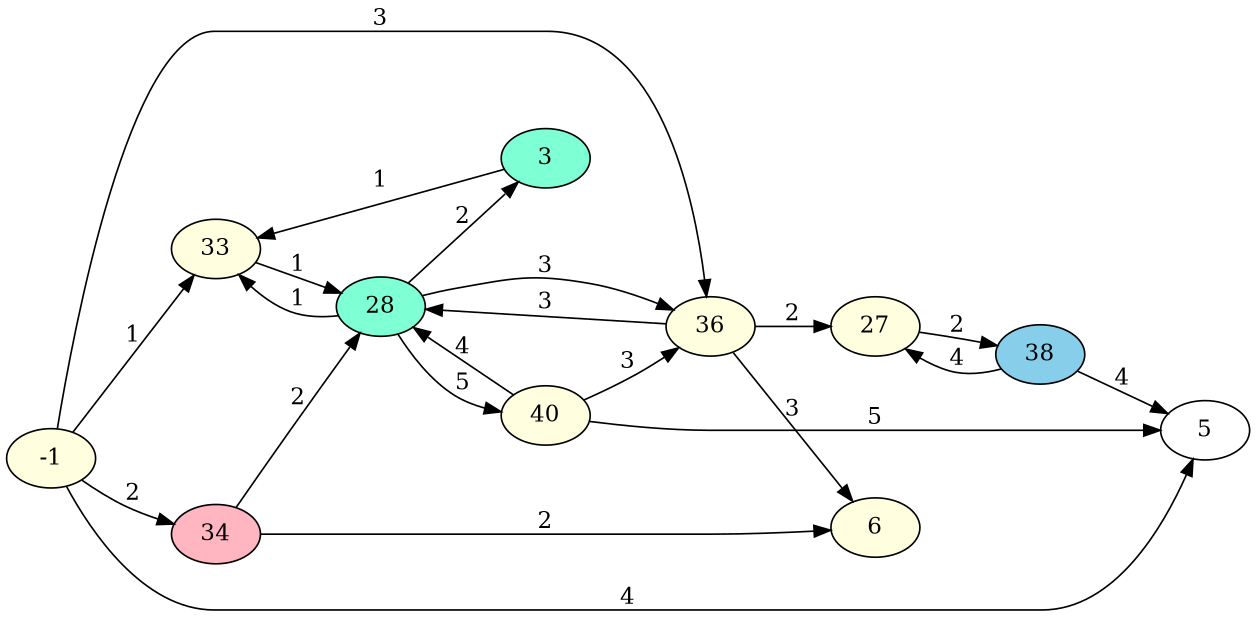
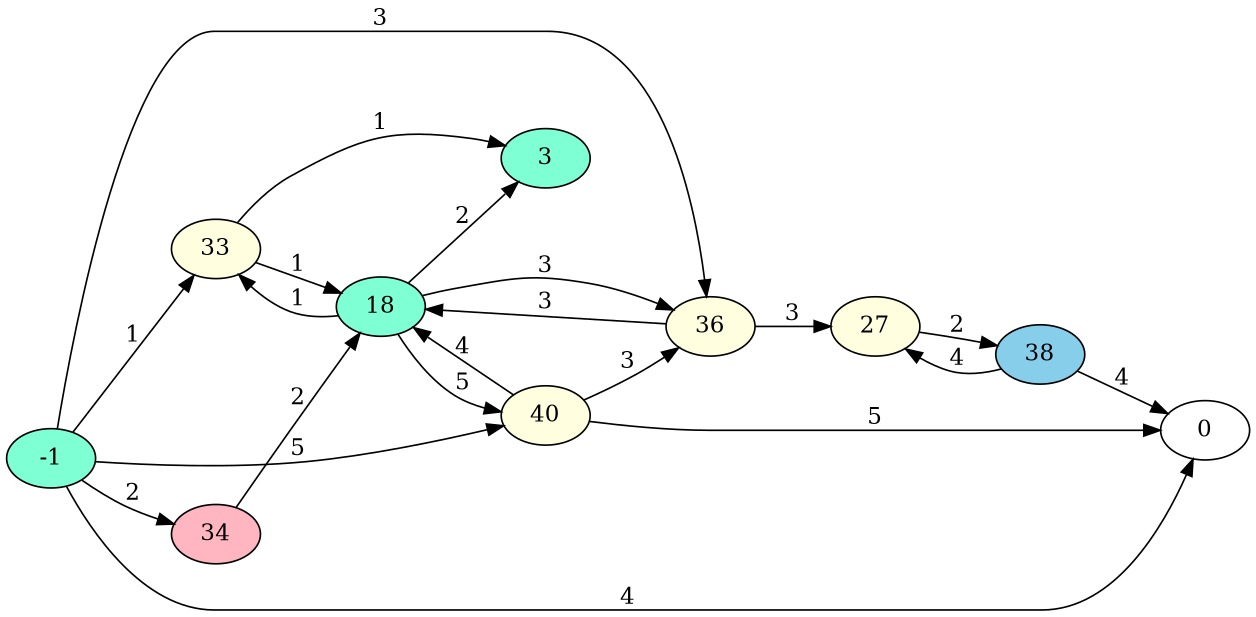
edge "3" -> "33": reversed
node "28": label "28" -> "18"
edge "36" -> "27": label "2" -> "3"
node "5": label "5" -> "0"
node "-1": fillcolor lightyellow -> aquamarine
edge "-1" -> "40": added, label "5"
node "6": removed
